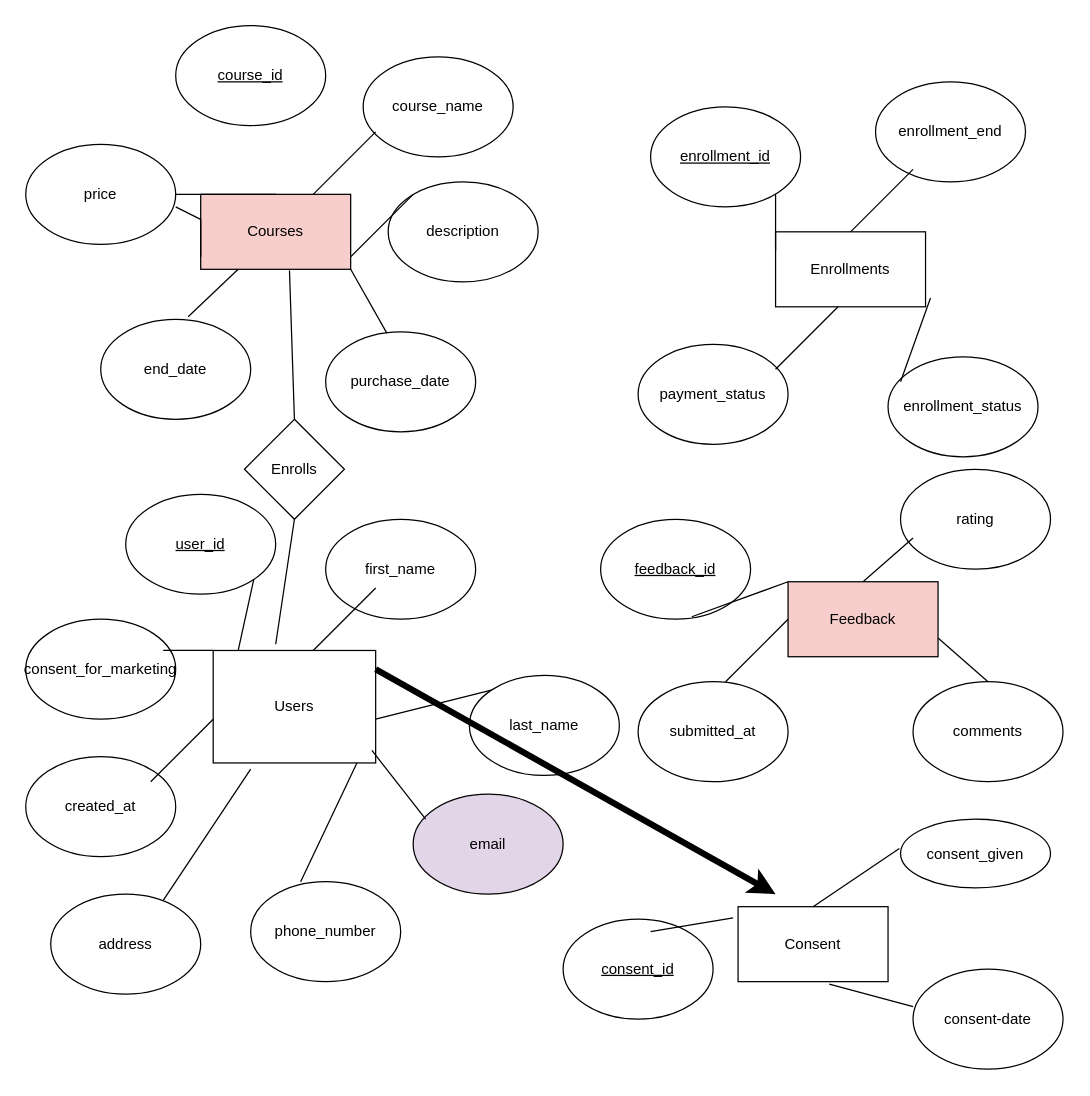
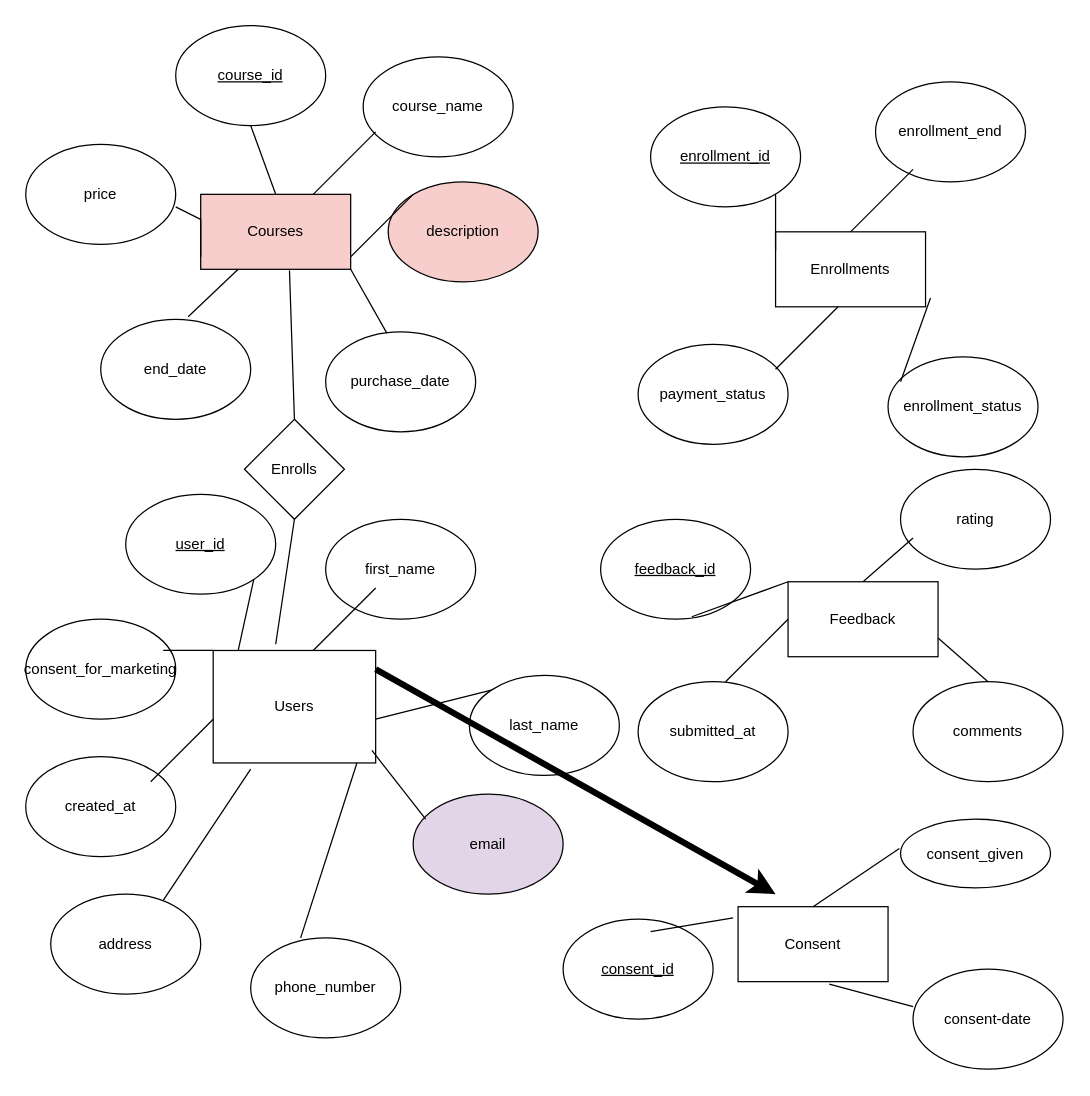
edge "price" -- "Courses": now "course_id" -- "Courses"
node "description": fillcolor #ffffff -> #f8cecc
node "Feedback": fillcolor #f8cecc -> #ffffff
node "phone_number": moved (326, 932) -> (326, 988)
